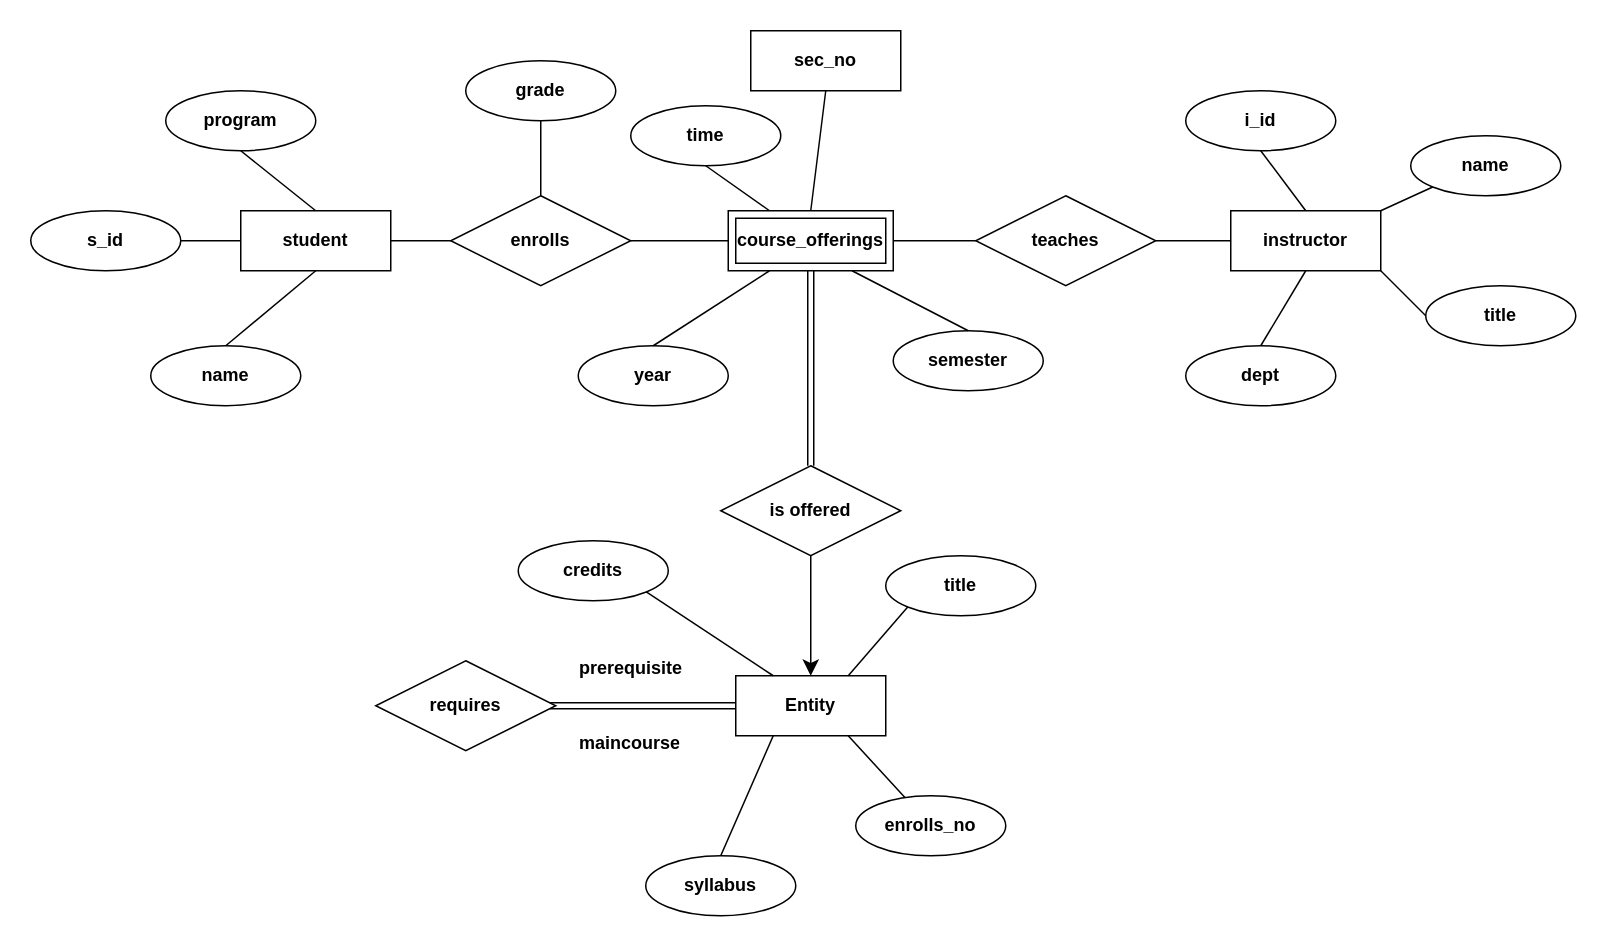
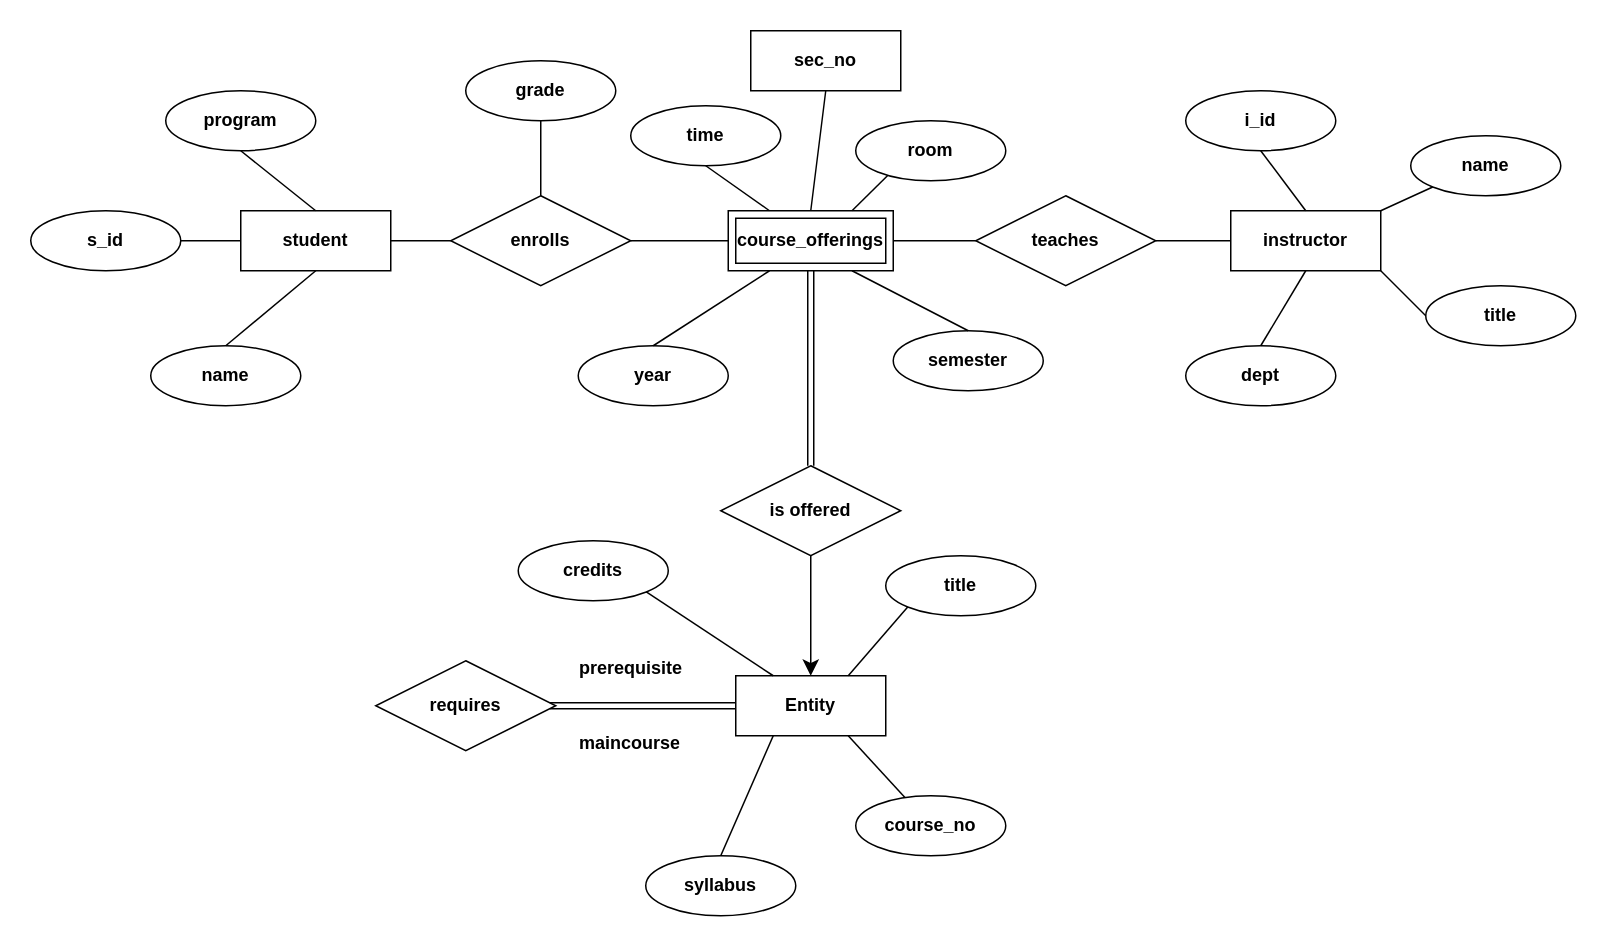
node "room": added
edge "room" -- "course_offerings": added
node "enrolls_no": label "enrolls_no" -> "course_no"
